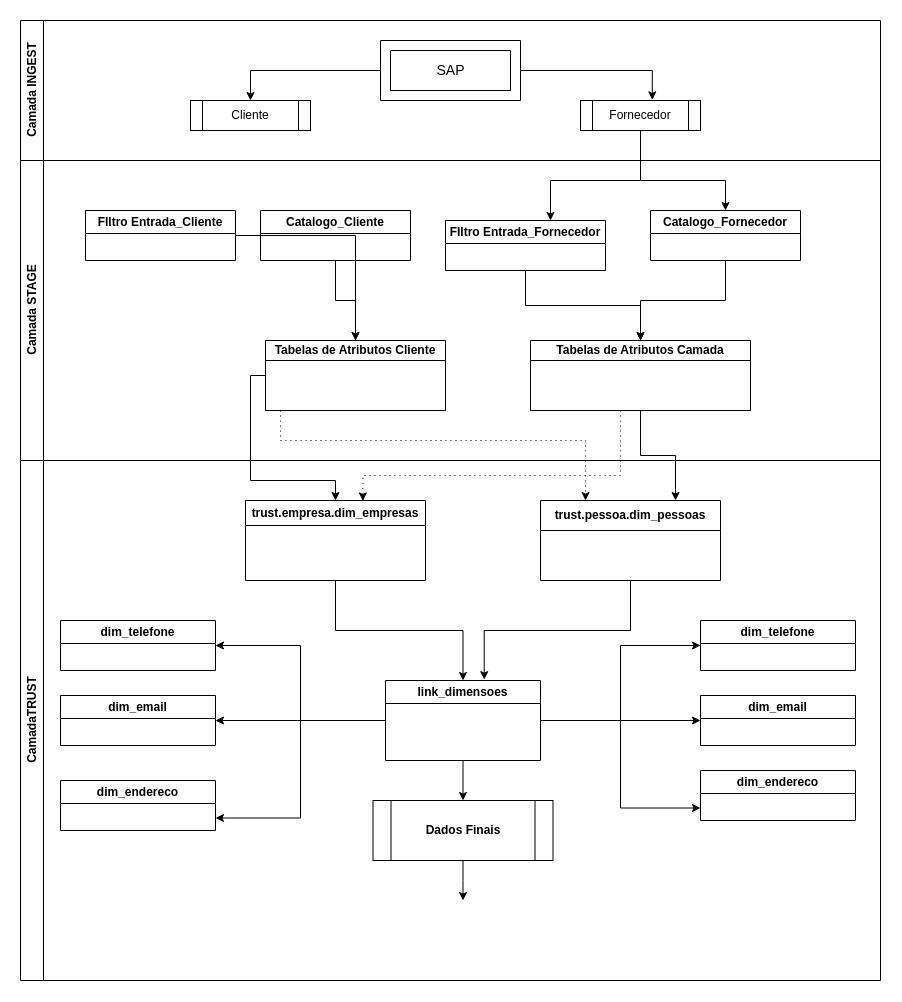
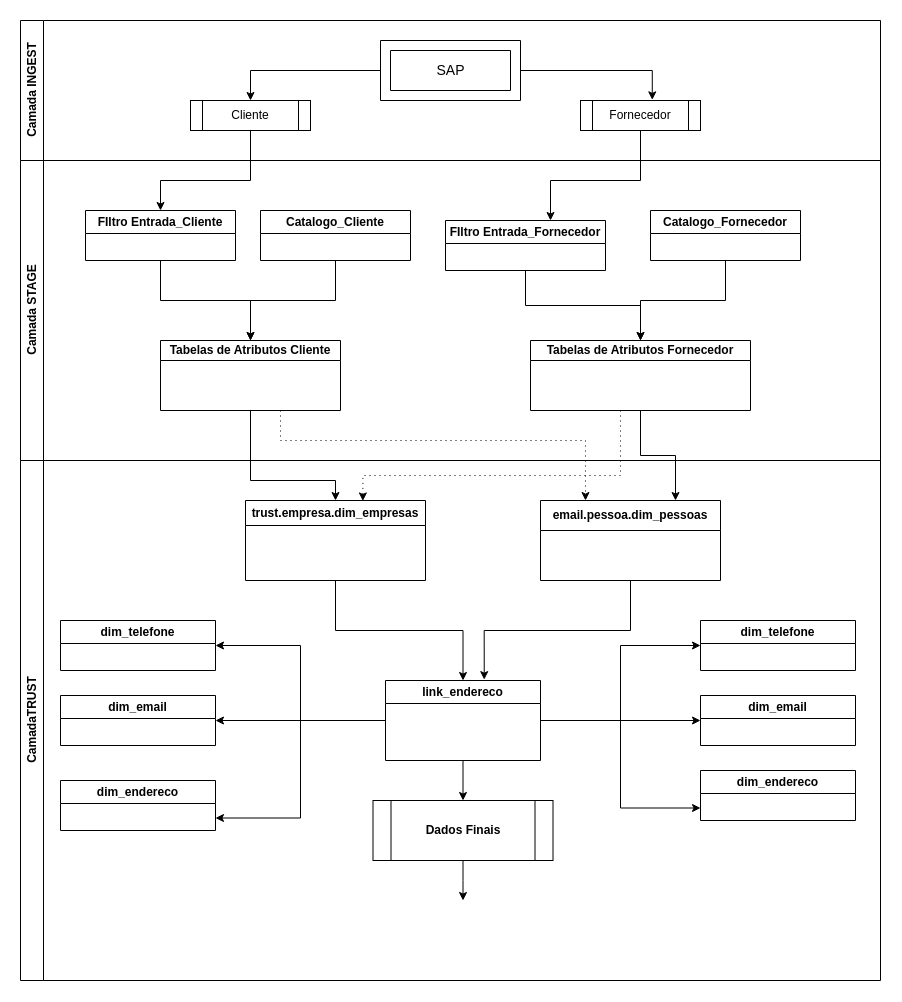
edge "Cliente" -> "FIltro Entrada_Cliente": added
edge "Fornecedor" -> "Catalogo_Fornecedor": removed
node "Tabelas de Atributos Camada": label "Tabelas de Atributos Camada" -> "Tabelas de Atributos Fornecedor"
node "Tabelas de Atributos Cliente": moved (356, 376) -> (251, 376)
node "trust.pessoa.dim_pessoas": label "trust.pessoa.dim_pessoas" -> "email.pessoa.dim_pessoas"
node "link_dimensoes": label "link_dimensoes" -> "link_endereco"
